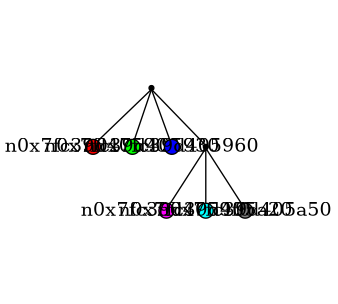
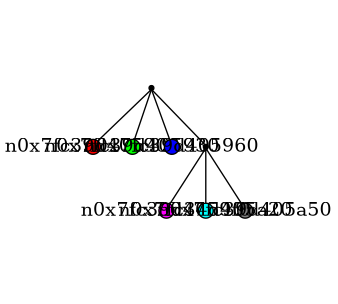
node "n0x7fc39d405a20": label "n0x7fc39d405a20" -> "n0x7fc34d405a20"
